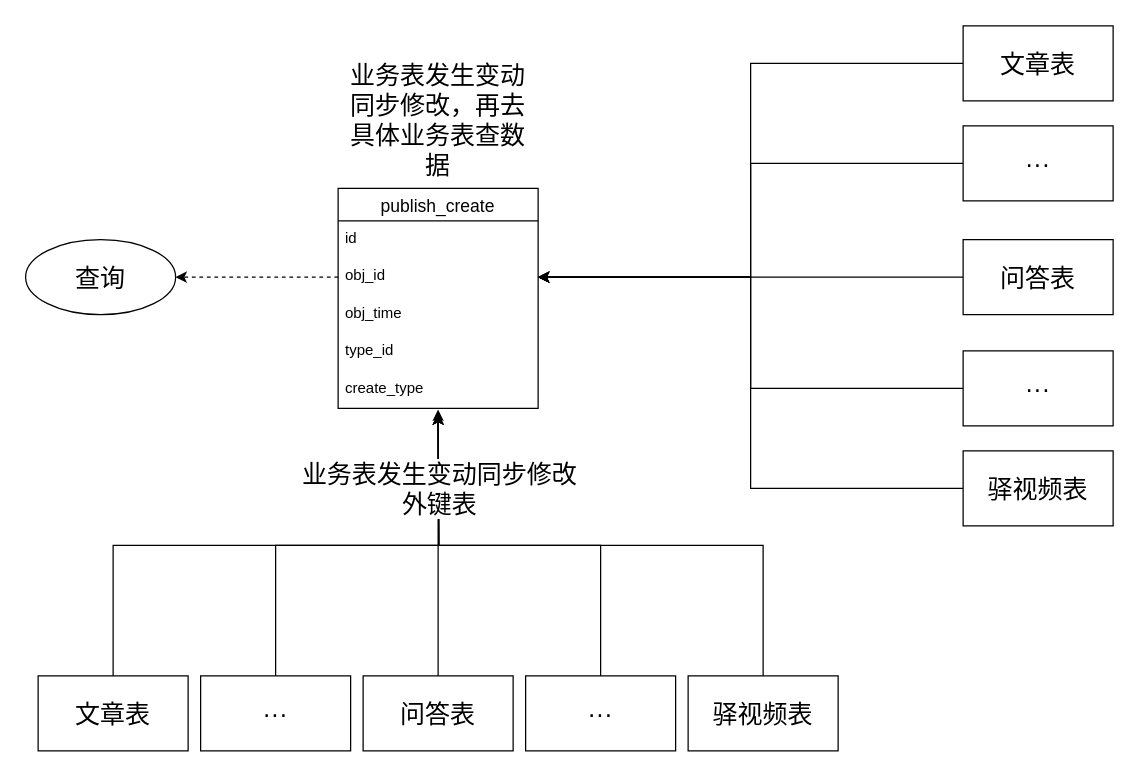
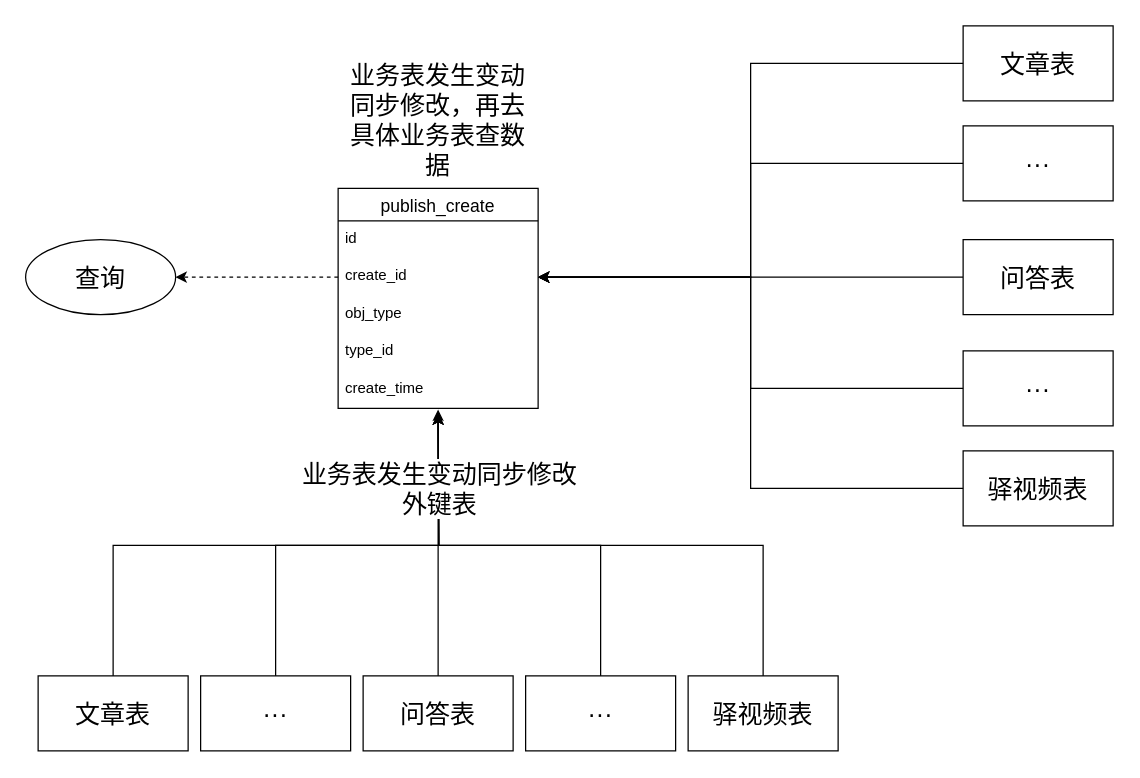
node "obj_id": label "obj_id" -> "create_id"
node "obj_time": label "obj_time" -> "obj_type"
node "create_type": label "create_type" -> "create_time"
